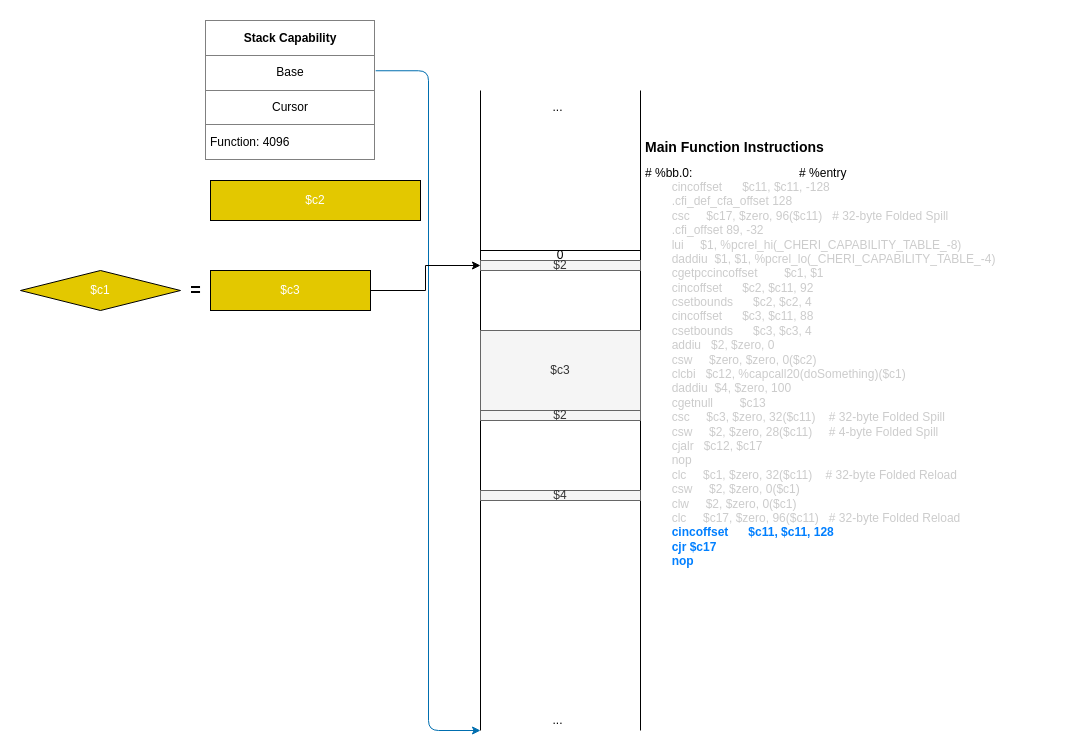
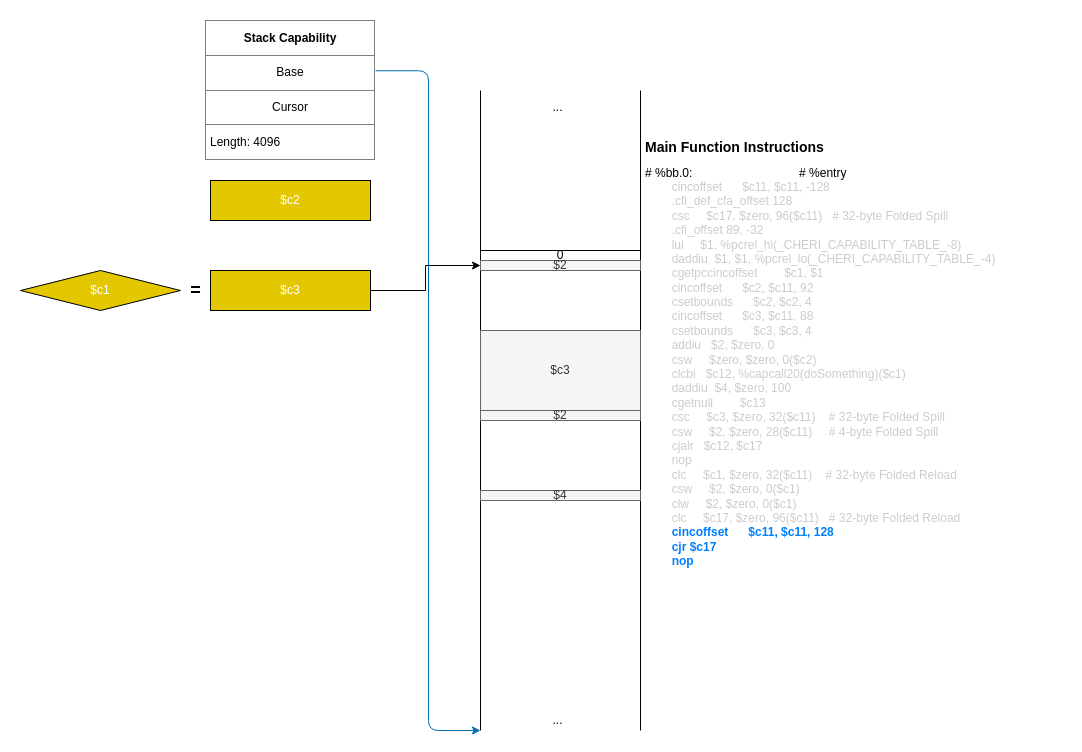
node "Stack Capability Base Cursor Function: 4096": label "Stack Capability Base Cursor Function: 4096" -> "Stack Capability Base Cursor Length: 4096"
node "$c2": size 210x40 -> 160x40
